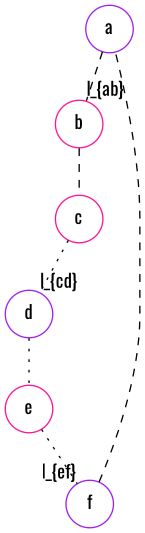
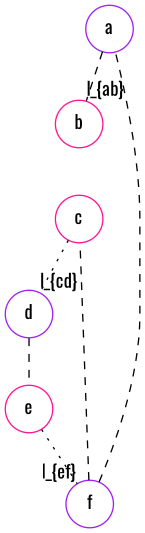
edge "b" -- "c": now "f" -- "c"
edge "d" -- "e": style dotted -> dashed
